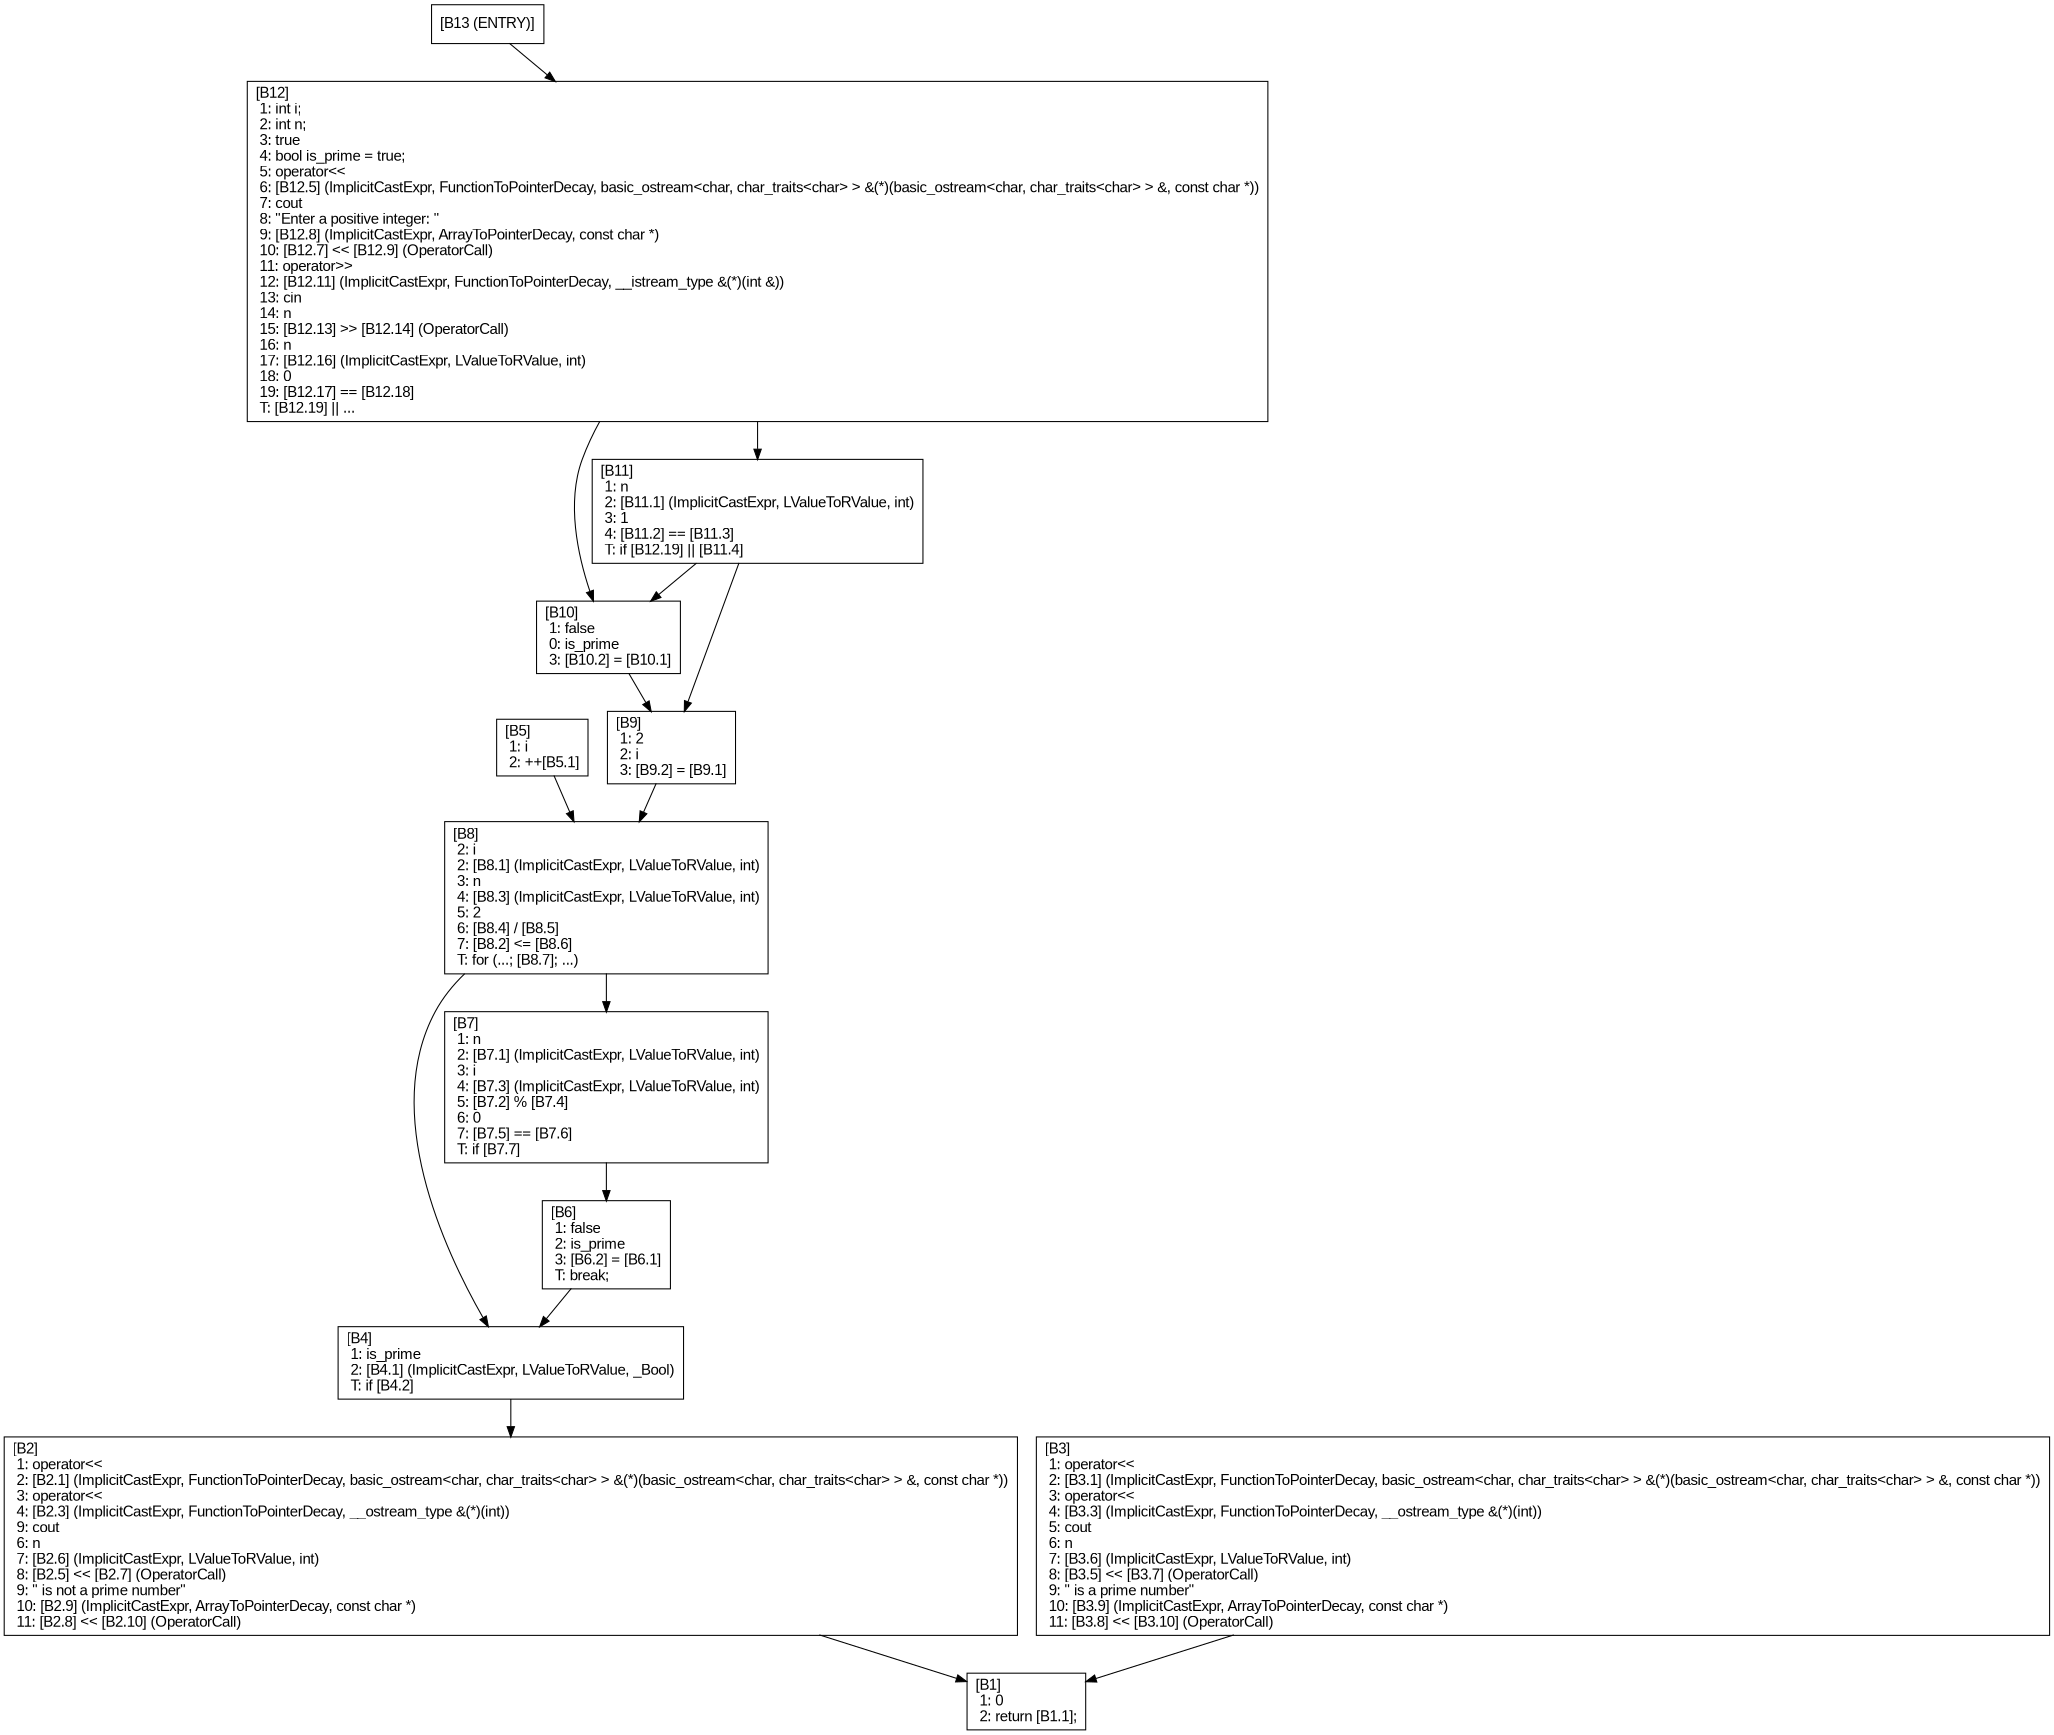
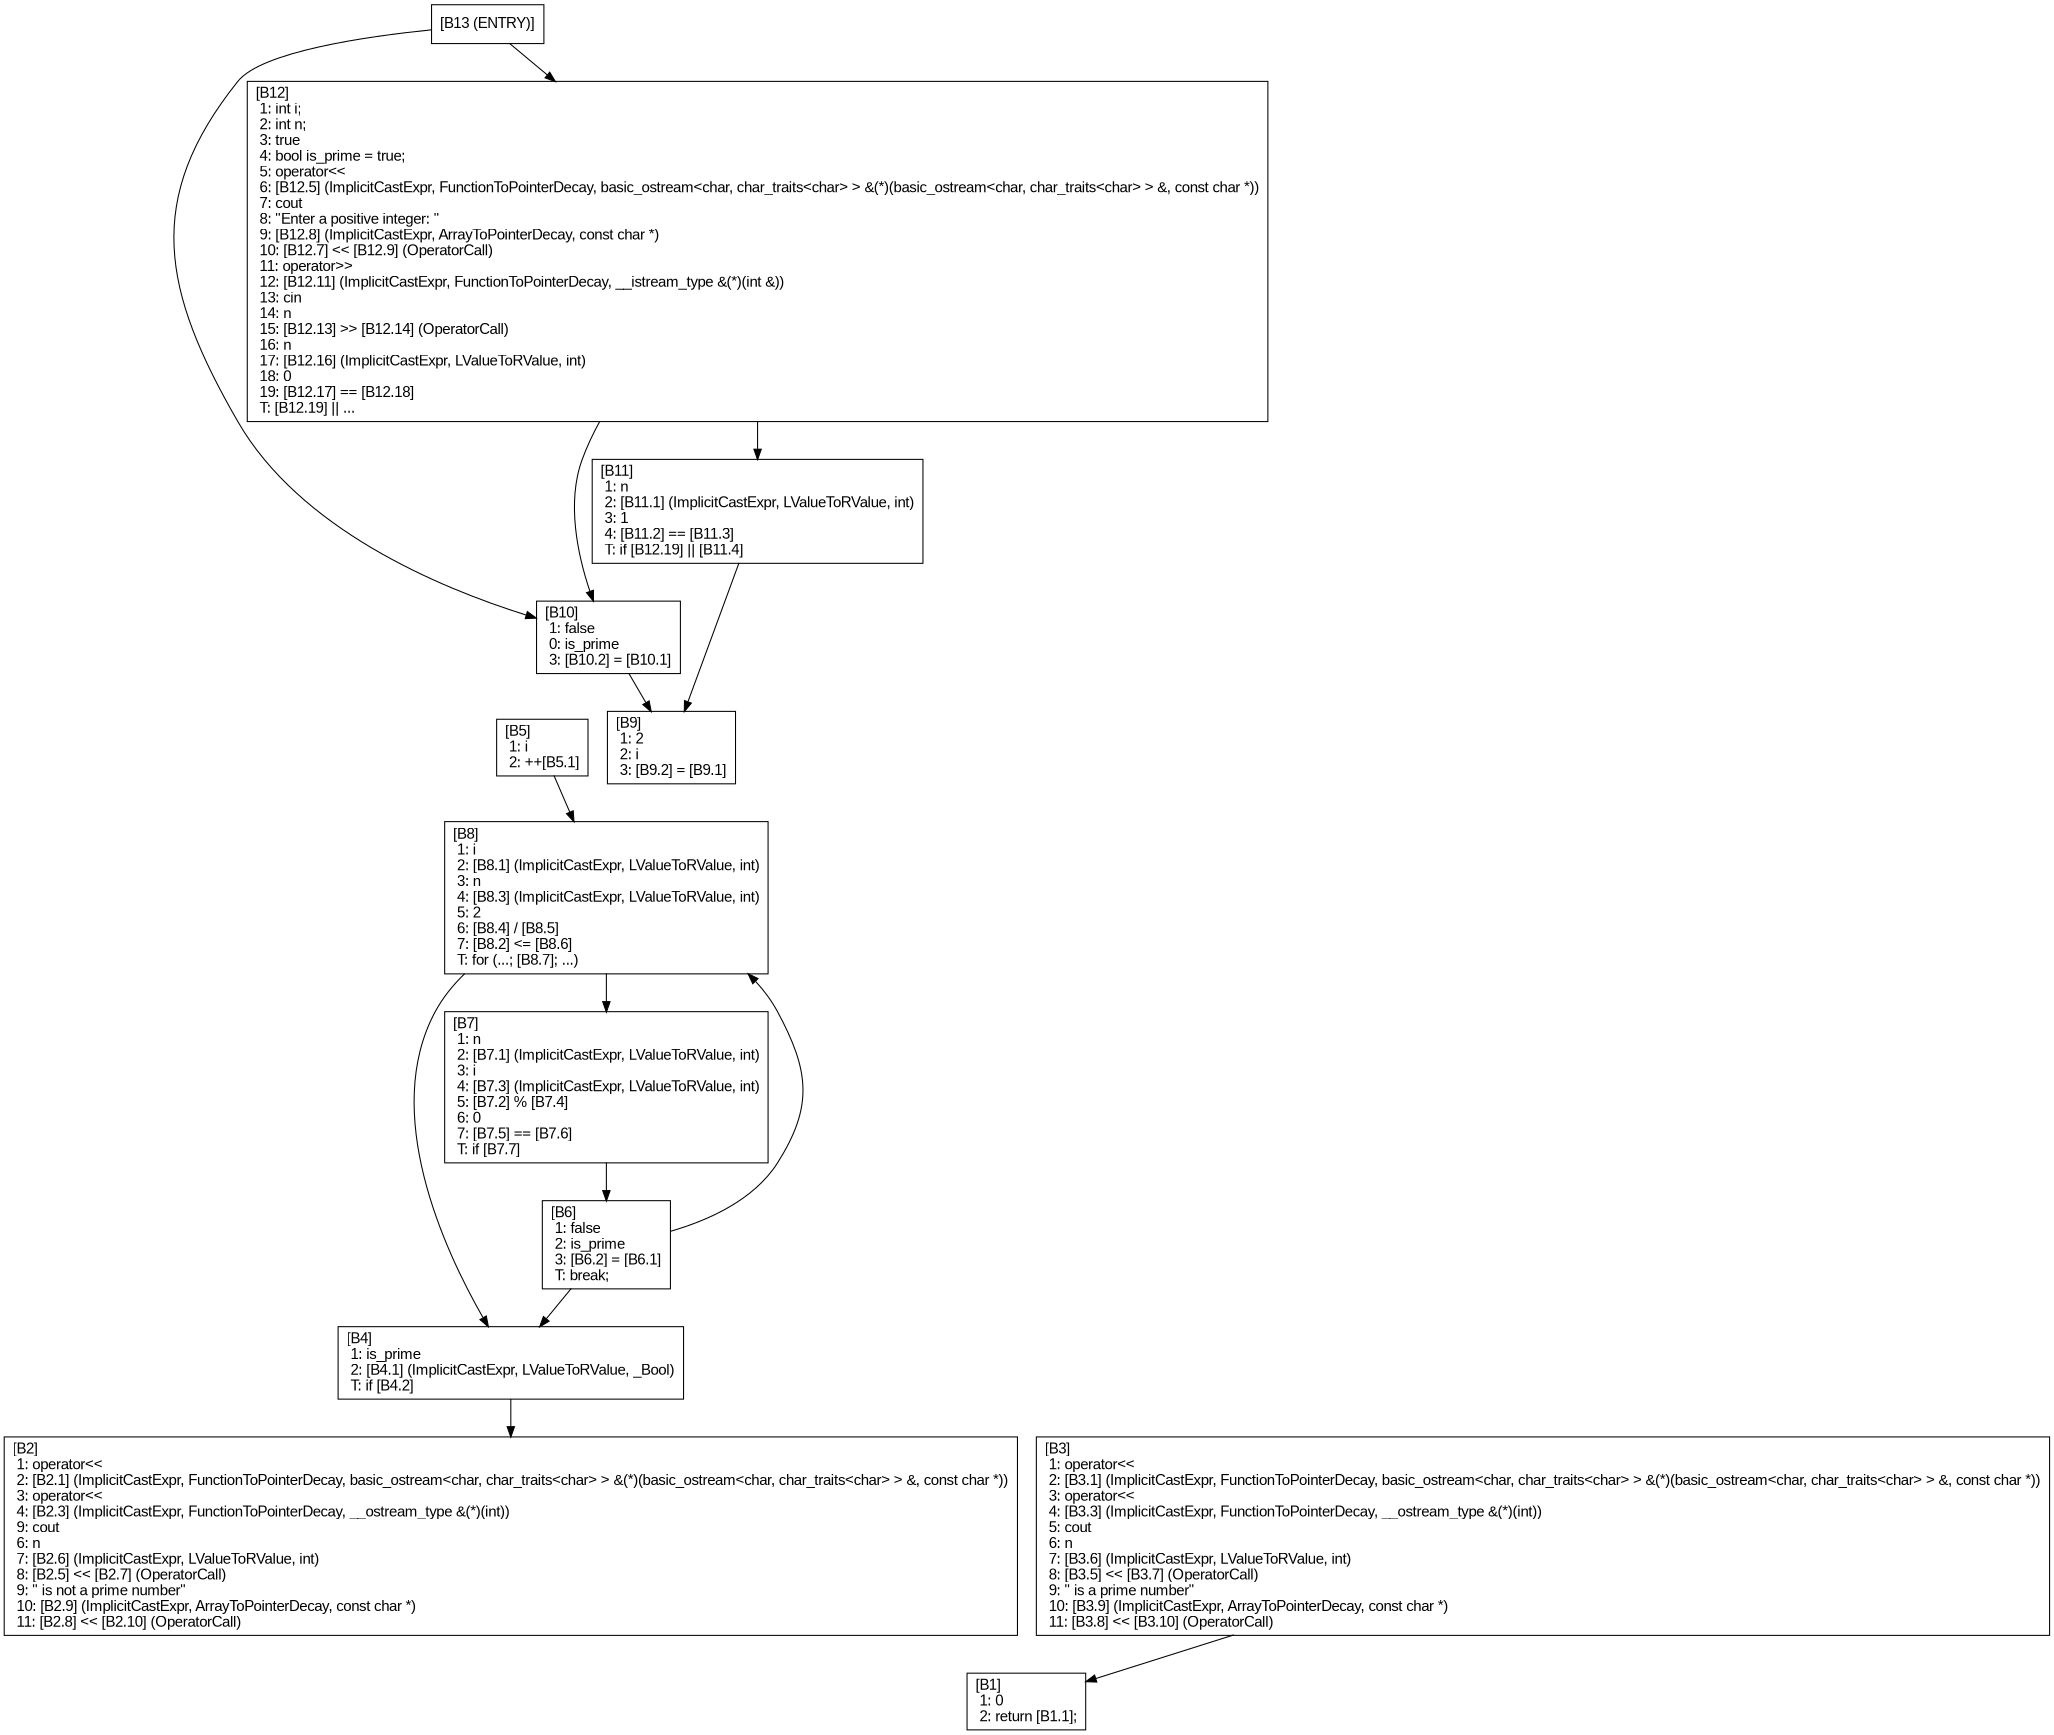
edge "[B11]" -> "[B10]": now "[B13 (ENTRY)]" -> "[B10]"
edge "[B9]" -> "[B8]": now "[B6]" -> "[B8]"
node "[B8]": text "2: i" -> "1: i"
edge "[B2]" -> "[B1]": removed
